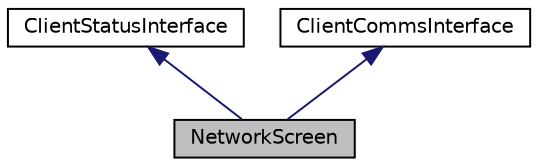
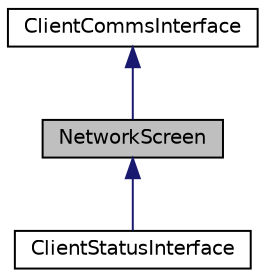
edge "NetworkScreen" -> "ClientStatusInterface": reversed
